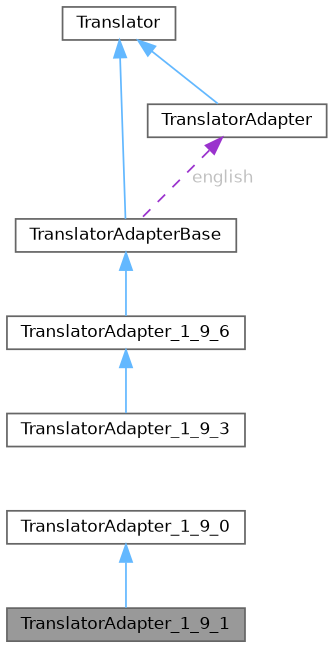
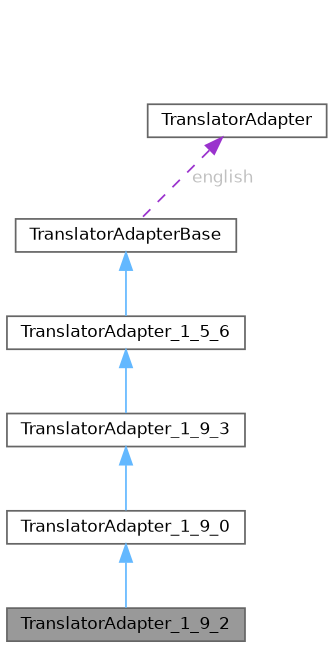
node "Translator": removed
node "TranslatorAdapter_1_9_6": label "TranslatorAdapter_1_9_6" -> "TranslatorAdapter_1_5_6"
edge "TranslatorAdapter_1_9_0" -> "TranslatorAdapter_1_9_3": added
node "TranslatorAdapter_1_9_1": label "TranslatorAdapter_1_9_1" -> "TranslatorAdapter_1_9_2"
